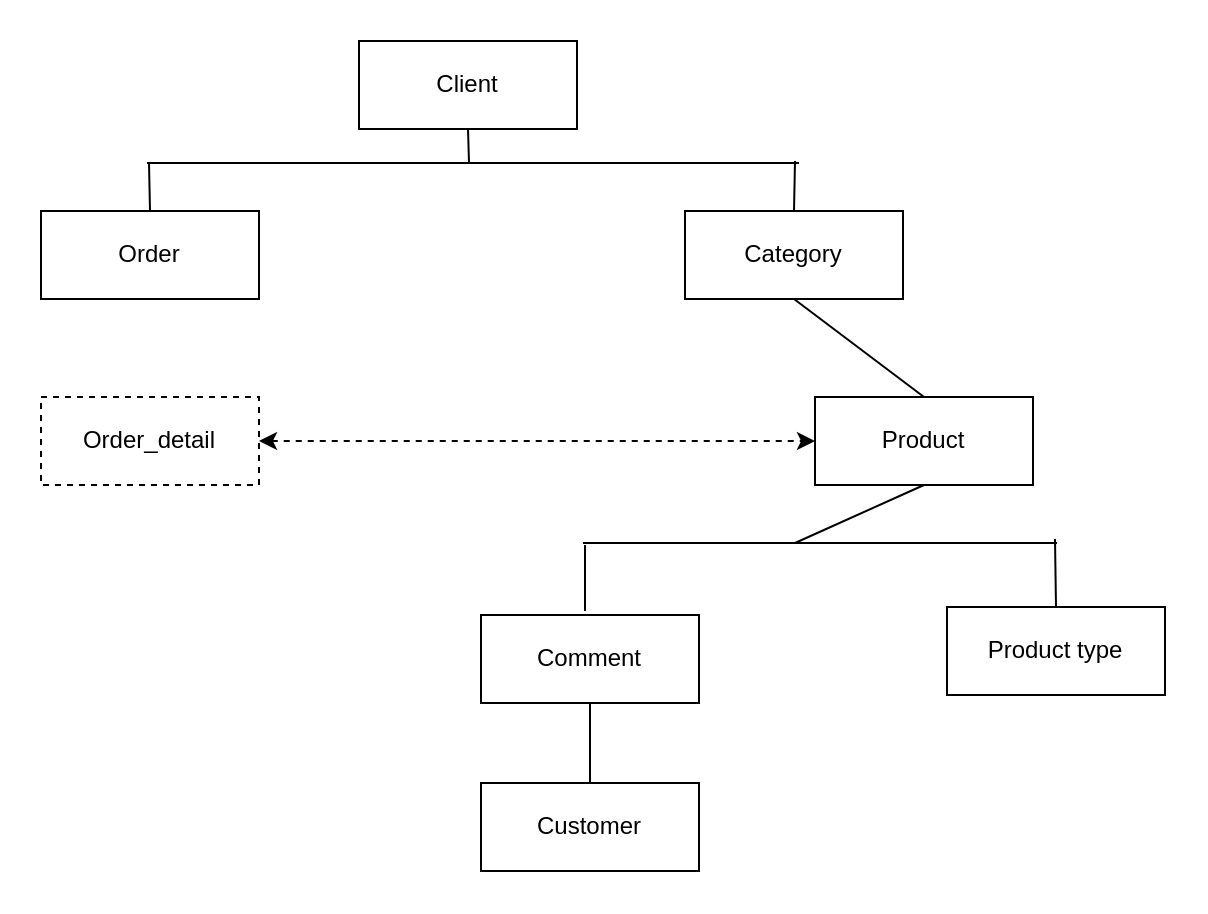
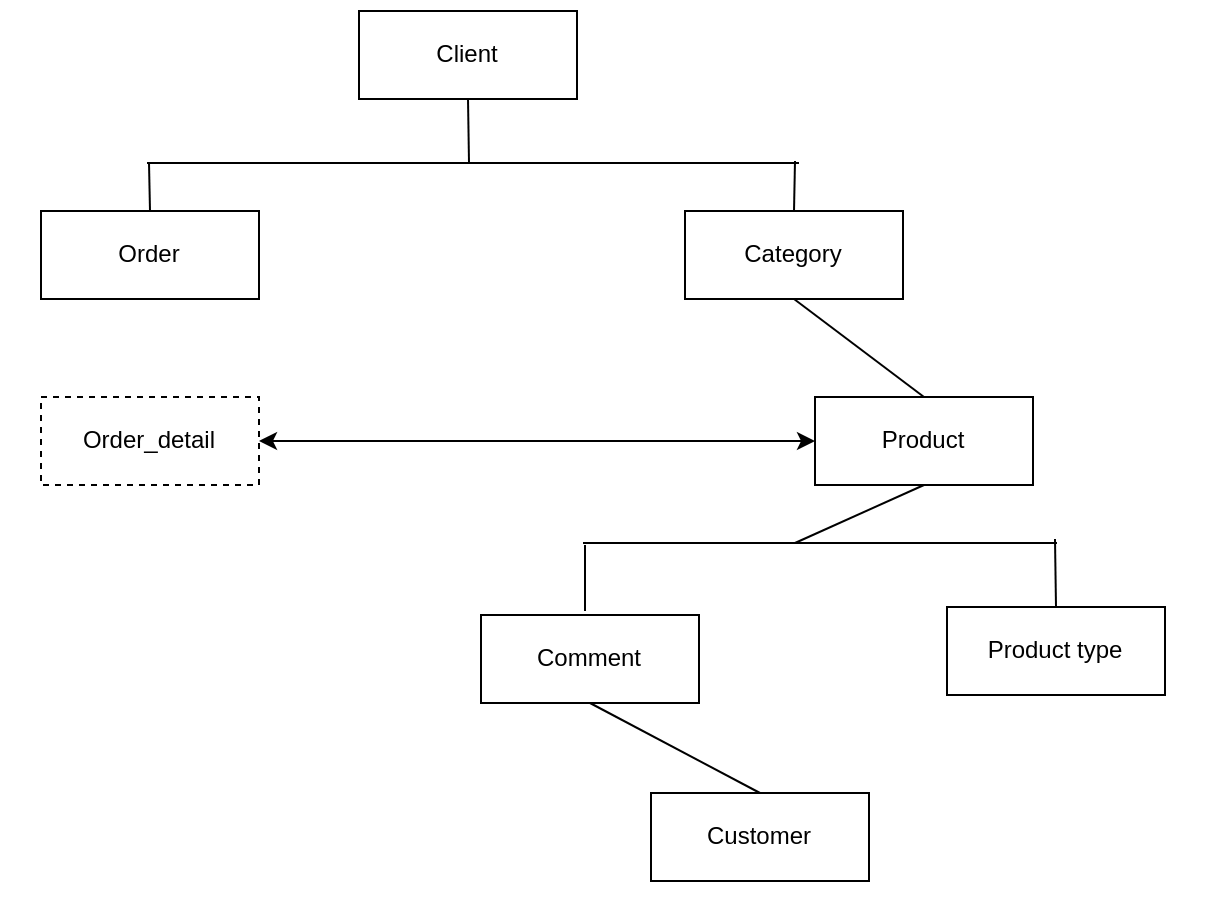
node "Client": moved (468, 85) -> (468, 55)
edge "Order_detail" -- "Product": style dashed -> solid
node "Customer": moved (590, 827) -> (760, 837)
